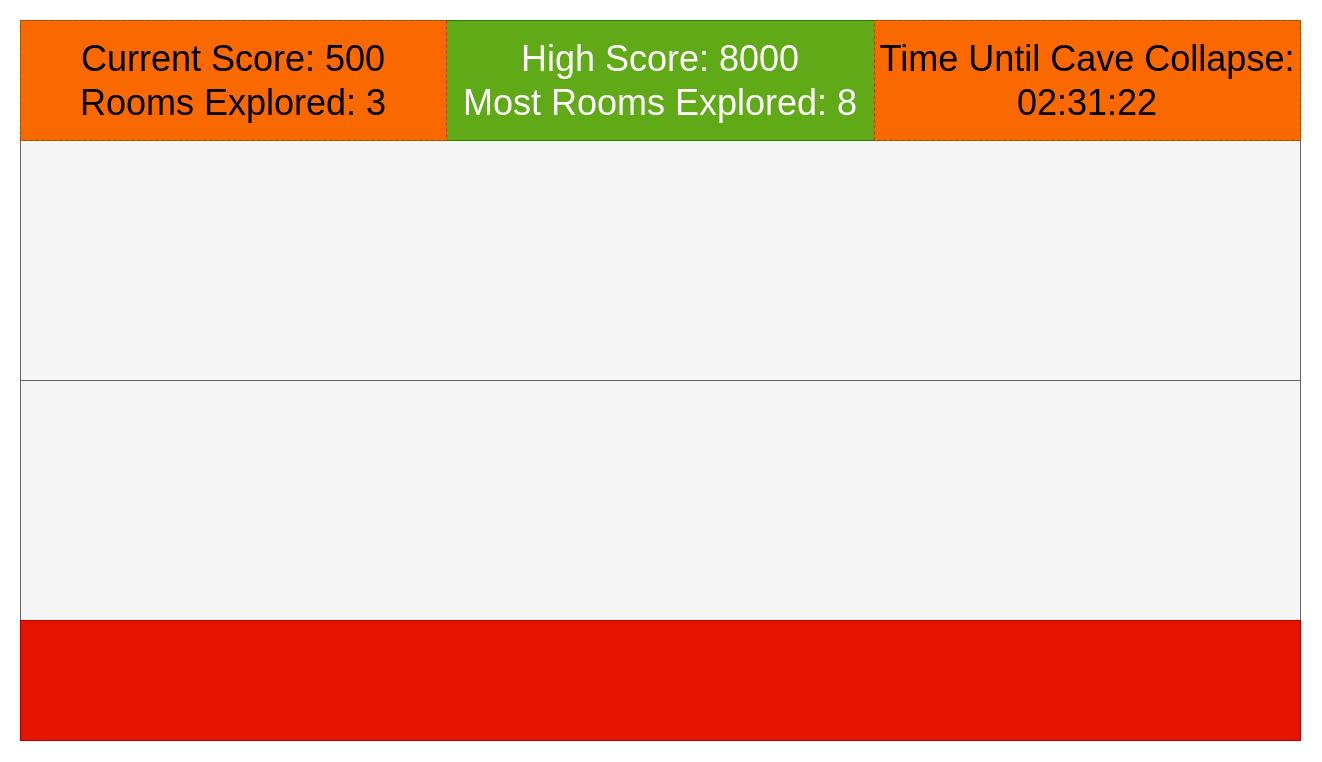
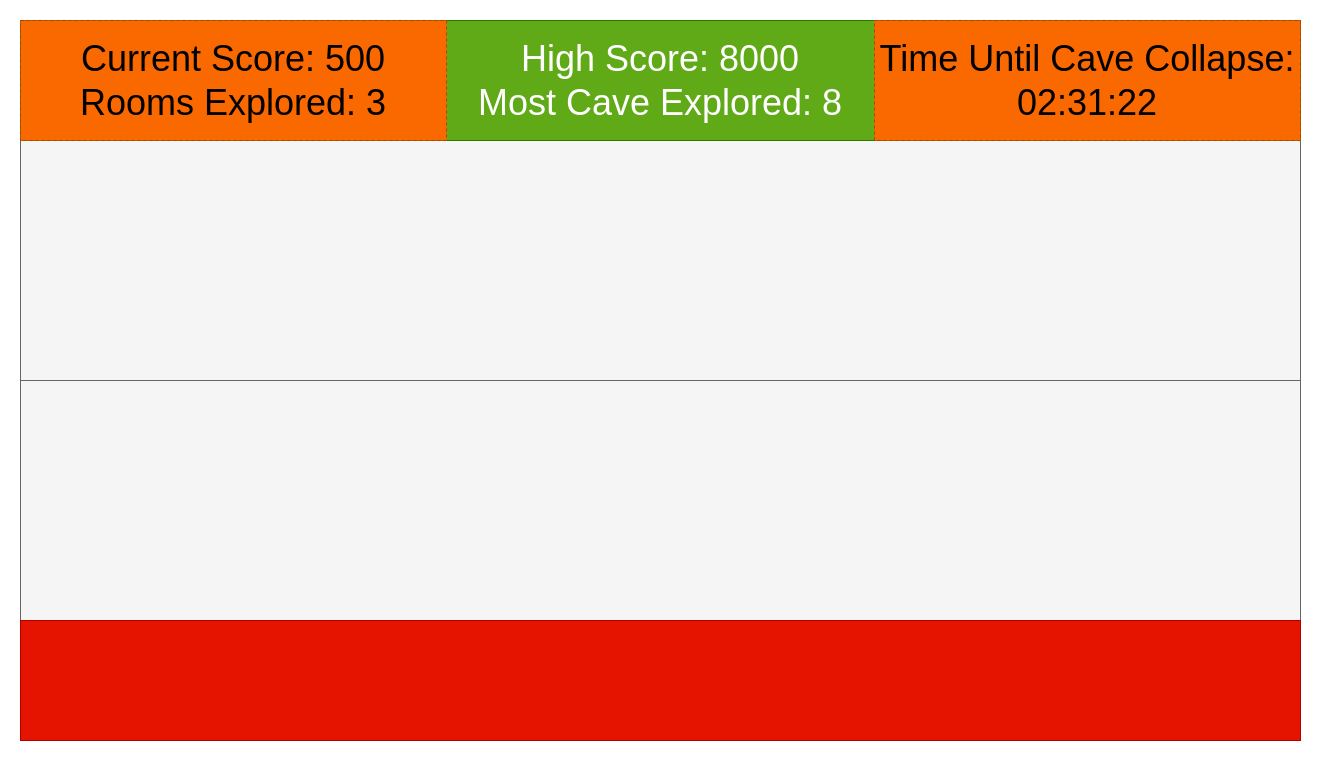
node "High Score: 8000 Most Rooms Explored: 8": label "High Score: 8000 Most Rooms Explored: 8" -> "High Score: 8000 Most Cave Explored: 8"
